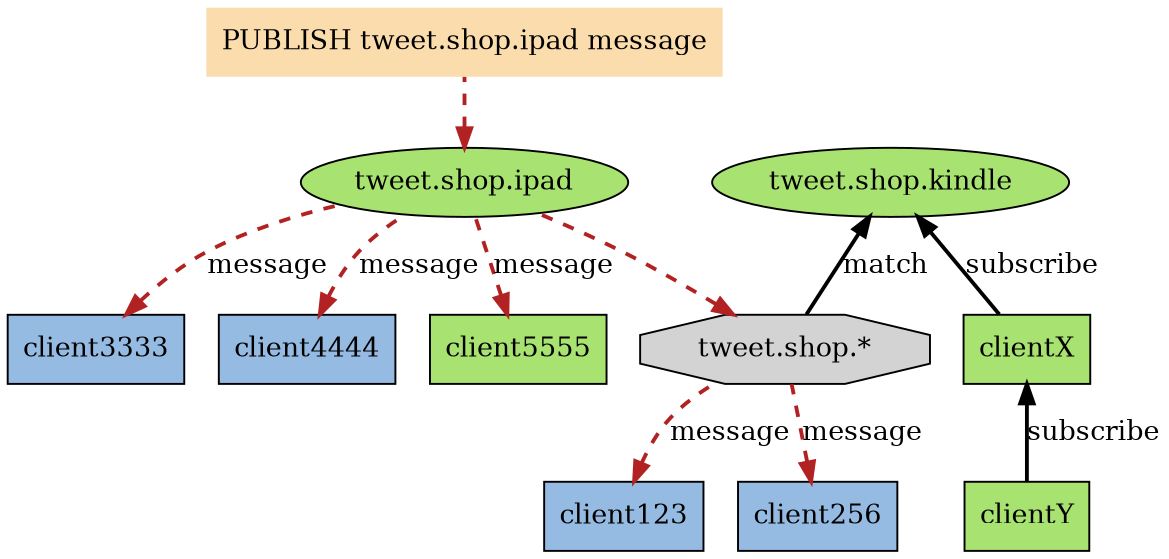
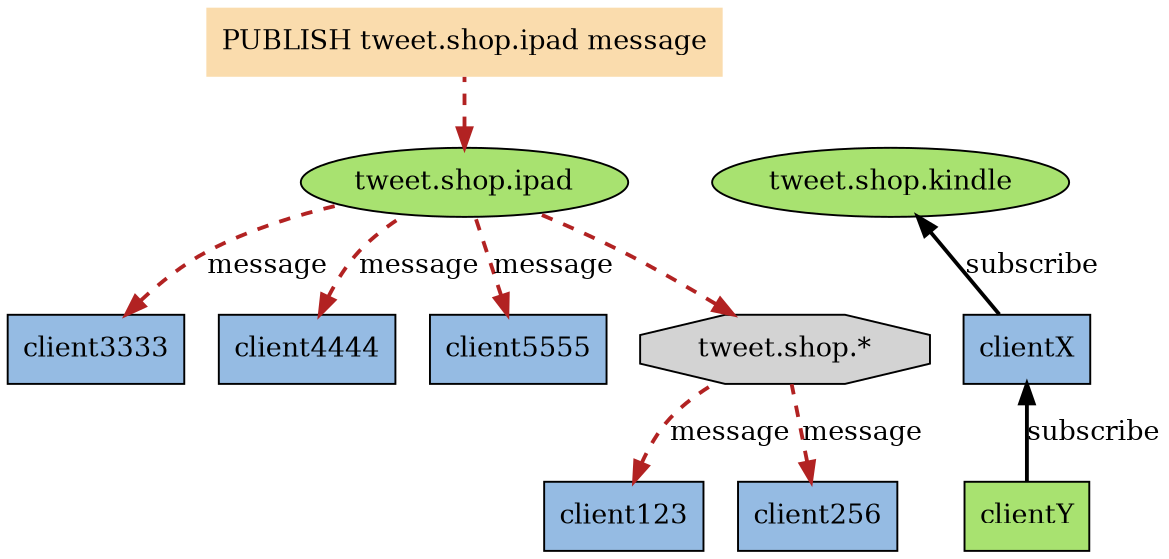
edge "tweet.shop.*" -> "tweet.shop.kindle": removed, label "match"
node "client5555": fillcolor #a8e270 -> #95bbe3
node "clientX": fillcolor #a8e270 -> #95bbe3
